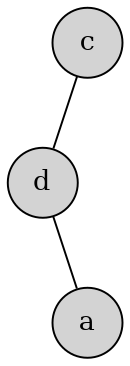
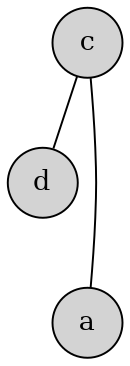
edge "d" -- "a": now "c" -- "a"
